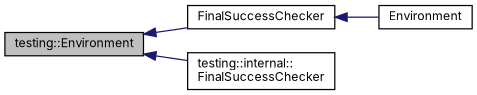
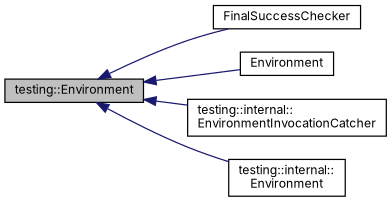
edge "Environment" -> "FinalSuccessChecker": now "Environment" -> "testing::Environment"
node "testing::internal:: FinalSuccessChecker": label "testing::internal:: FinalSuccessChecker" -> "testing::internal:: Environment"
node "testing::internal:: EnvironmentInvocationCatcher": added
